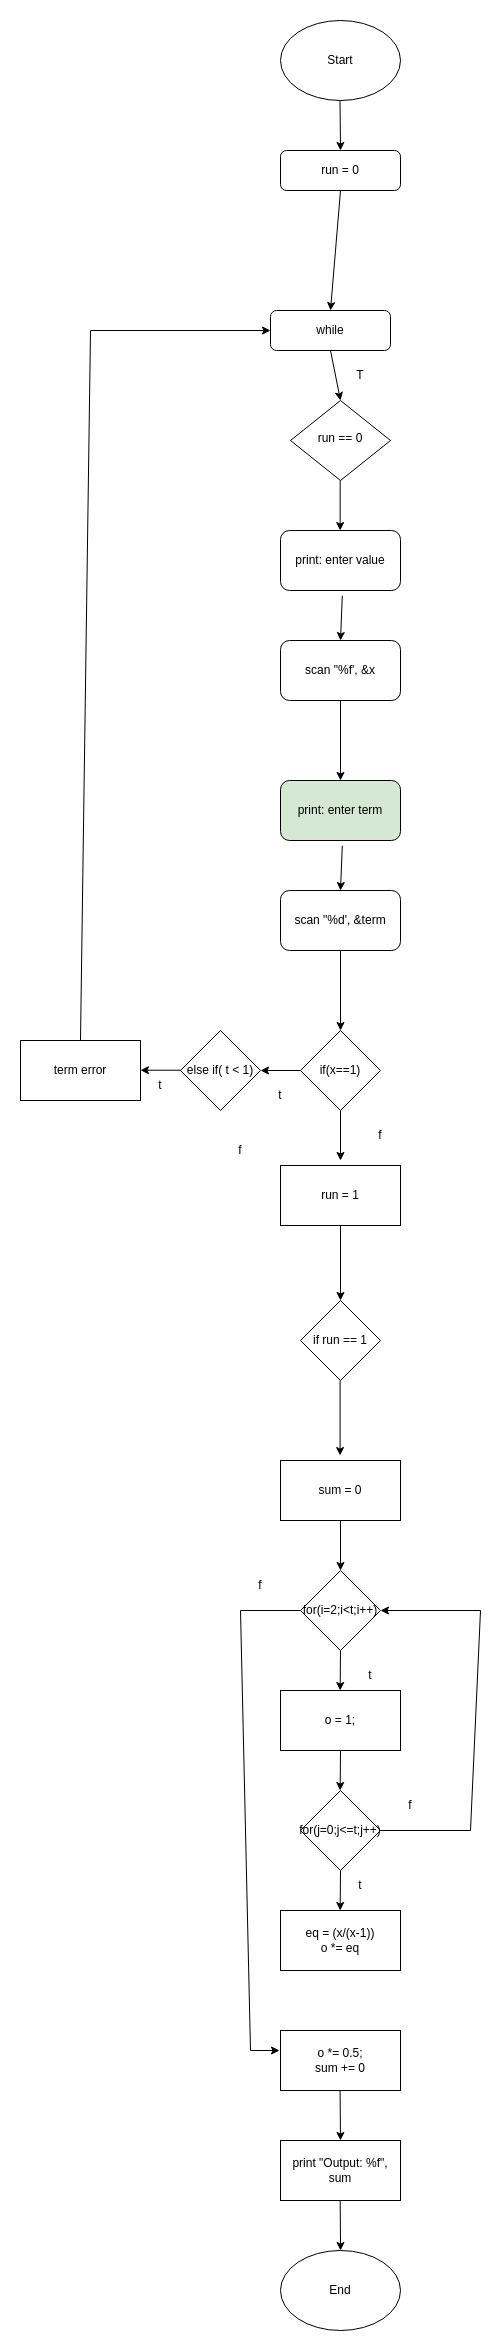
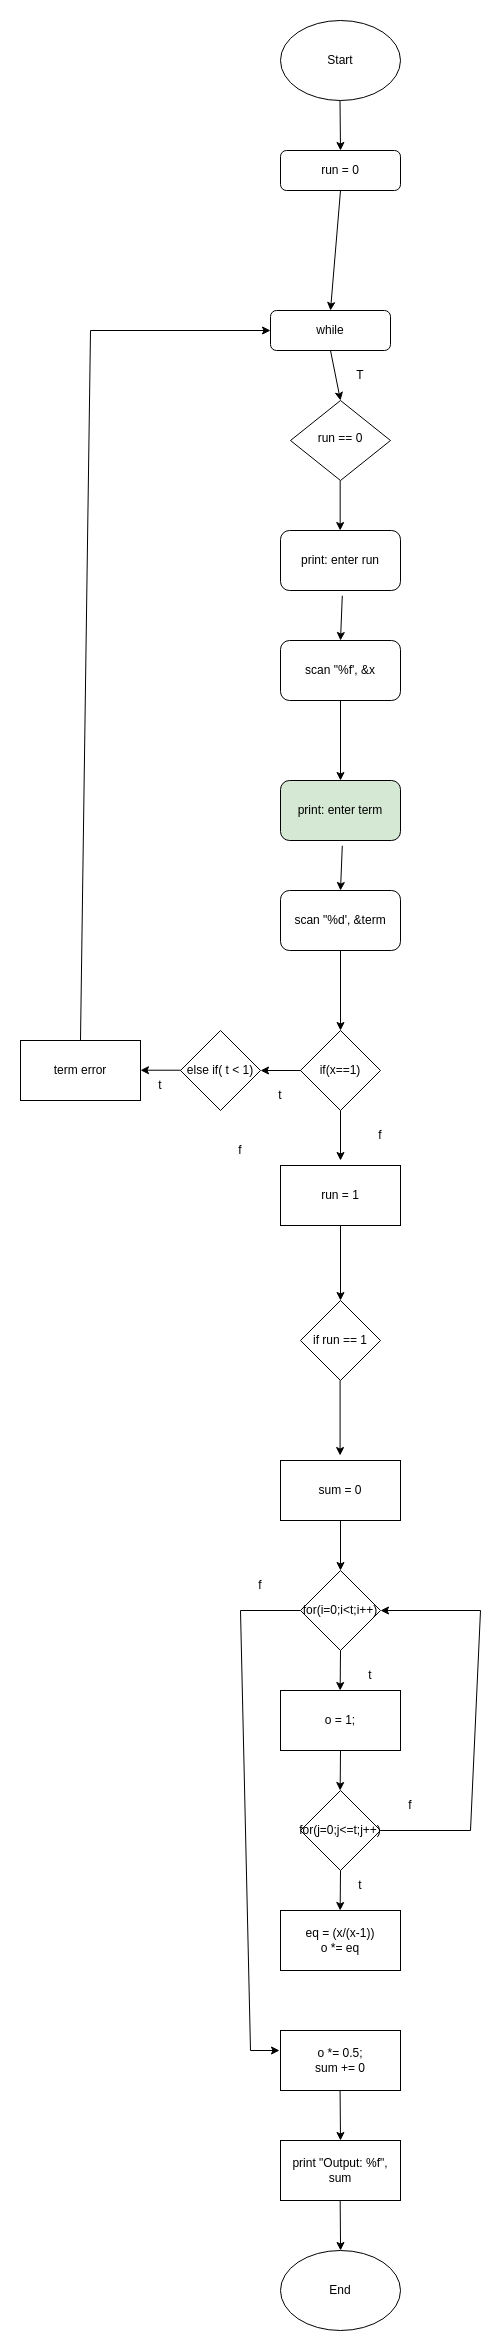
node "print: enter value": label "print: enter value" -> "print: enter run"
node "for(i=2;i<t;i++)": label "for(i=2;i<t;i++)" -> "for(i=0;i<t;i++)"
